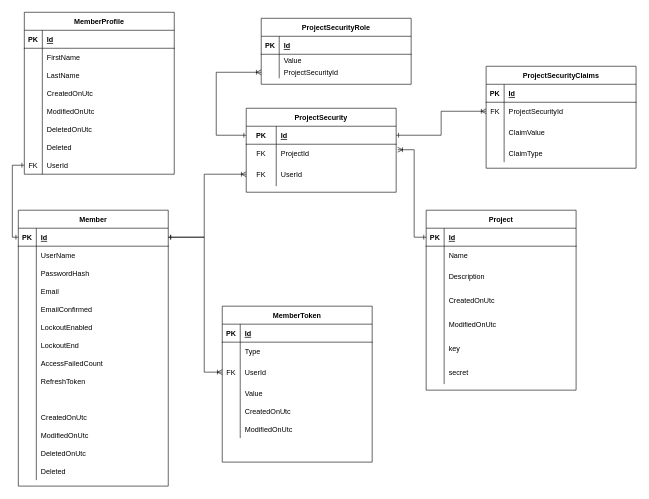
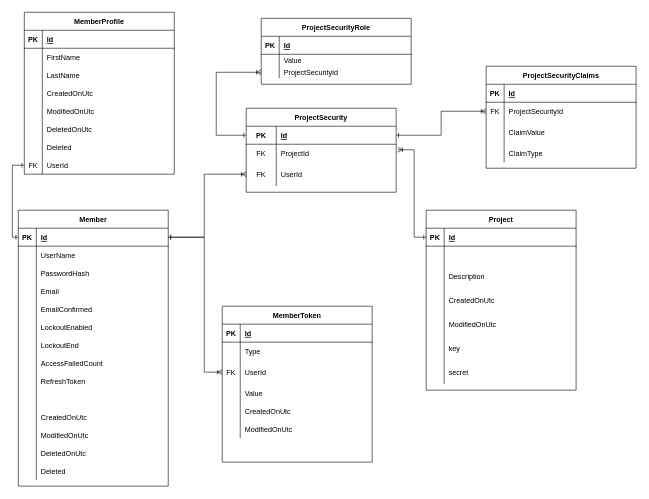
node "Name": removed
